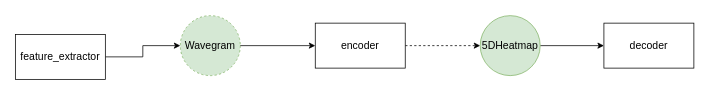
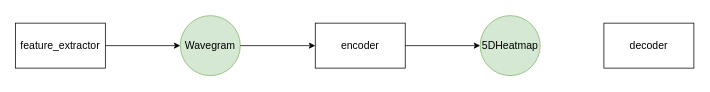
node "Wavegram": style dashed -> solid
edge "encoder" -> "5DHeatmap": style dashed -> solid
edge "5DHeatmap" -> "decoder": removed
node "feature_extractor": moved (60, 57) -> (60, 45)
